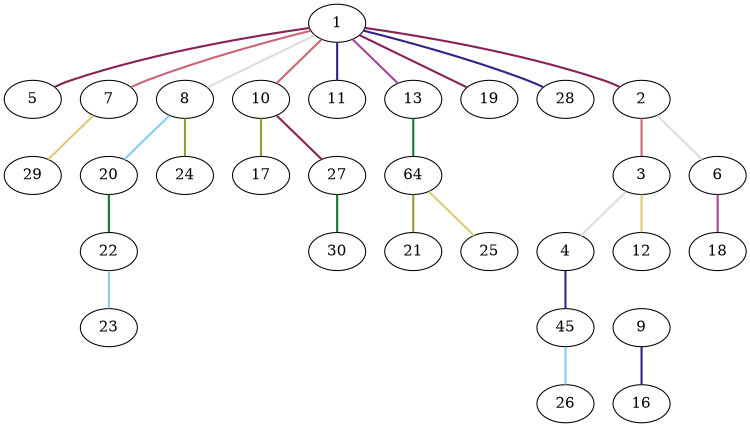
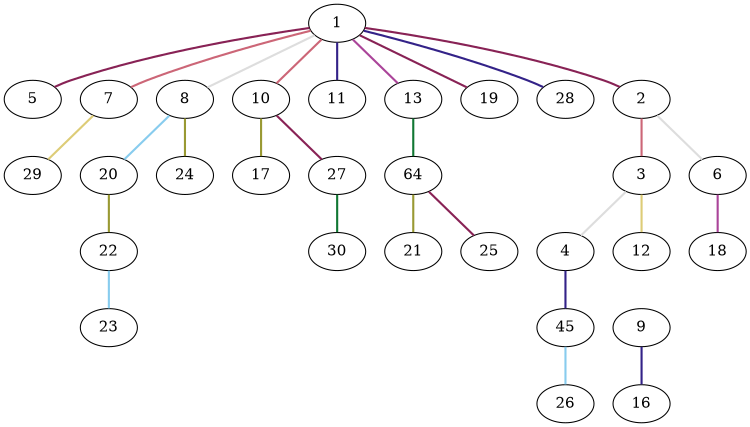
edge "20" -- "22": color #117733 -> #999933
edge "64" -- "25": color #ddcc77 -> #882255
